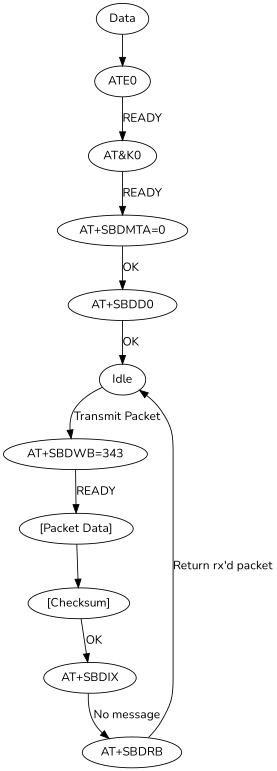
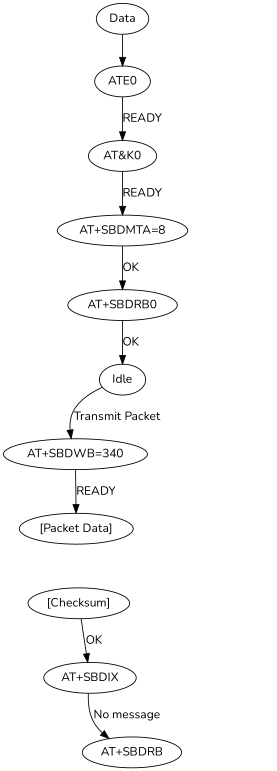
node "AT+SBDMTA=0": label "AT+SBDMTA=0" -> "AT+SBDMTA=8"
node "AT+SBDD0": label "AT+SBDD0" -> "AT+SBDRB0"
node "AT+SBDWB=343": label "AT+SBDWB=343" -> "AT+SBDWB=340"
edge "[Packet Data]" -> "[Checksum]": removed
edge "AT+SBDRB" -> "Idle": removed, label "Return rx'd packet"
